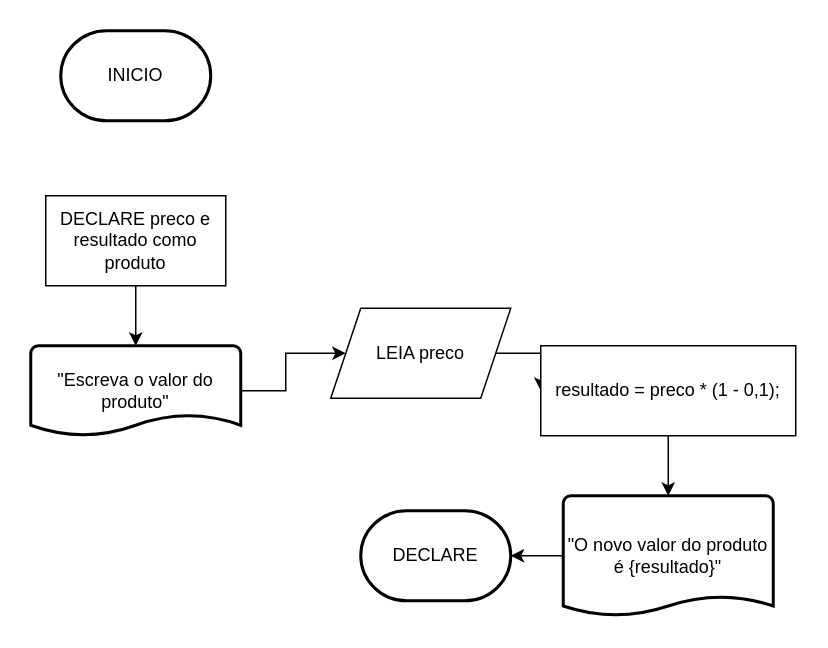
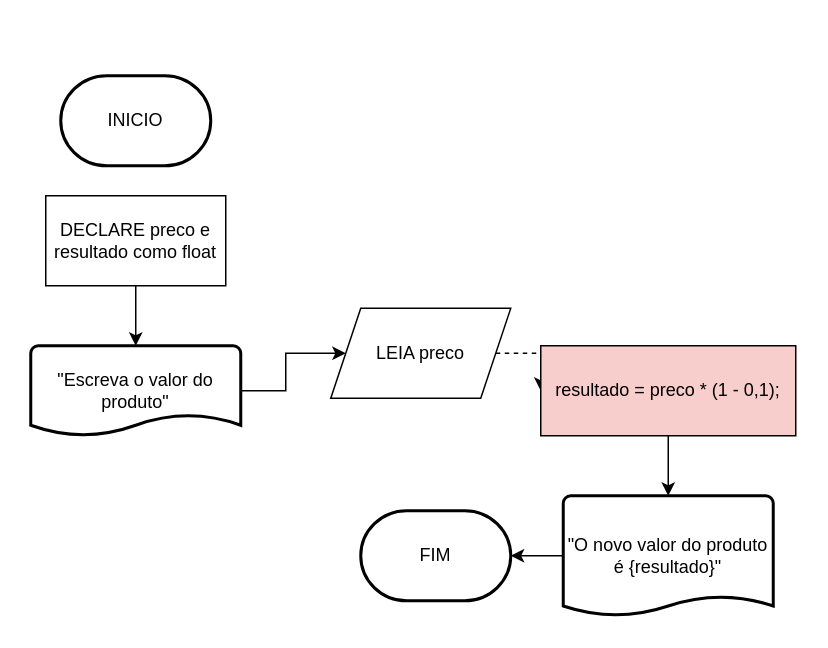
node "INICIO": moved (136, 76) -> (136, 121)
node "DECLARE preco e resultado como produto": label "DECLARE preco e resultado como produto" -> "DECLARE preco e resultado como float"
edge "LEIA preco" -> "resultado = preco * (1 - 0,1);": style solid -> dashed
node "resultado = preco * (1 - 0,1);": fillcolor #ffffff -> #f8cecc
node "DECLARE": label "DECLARE" -> "FIM"
